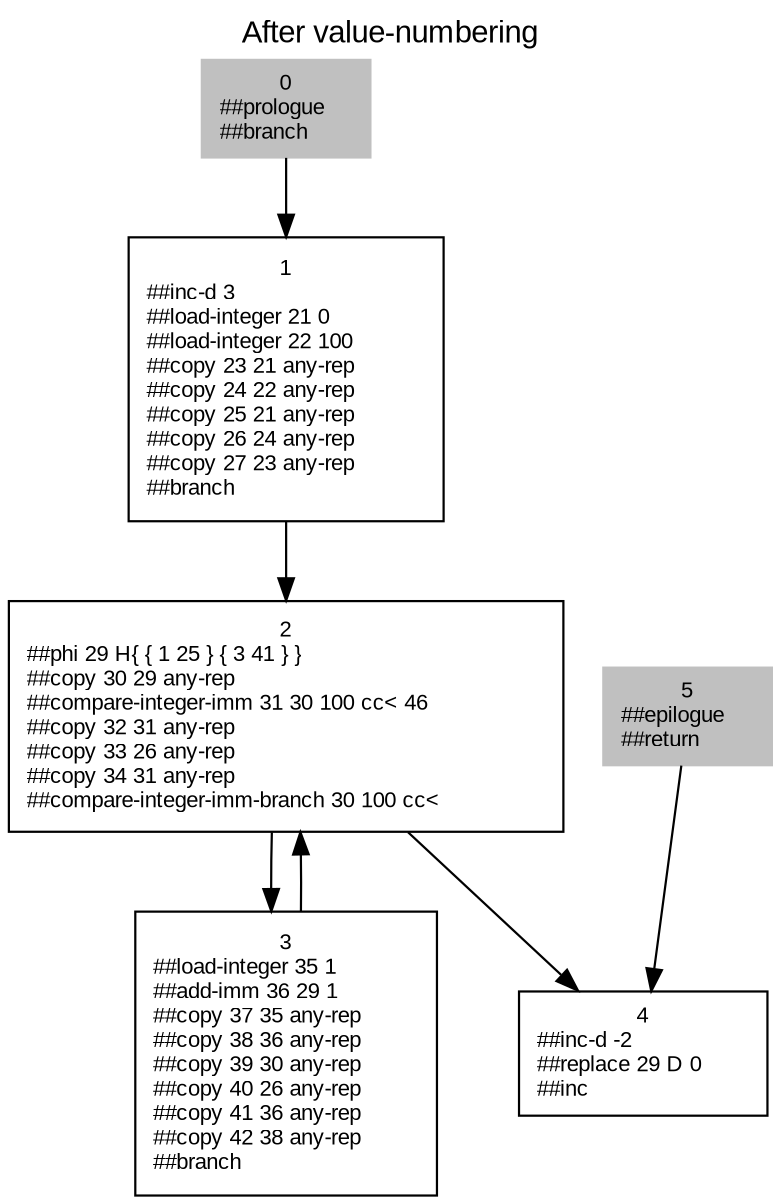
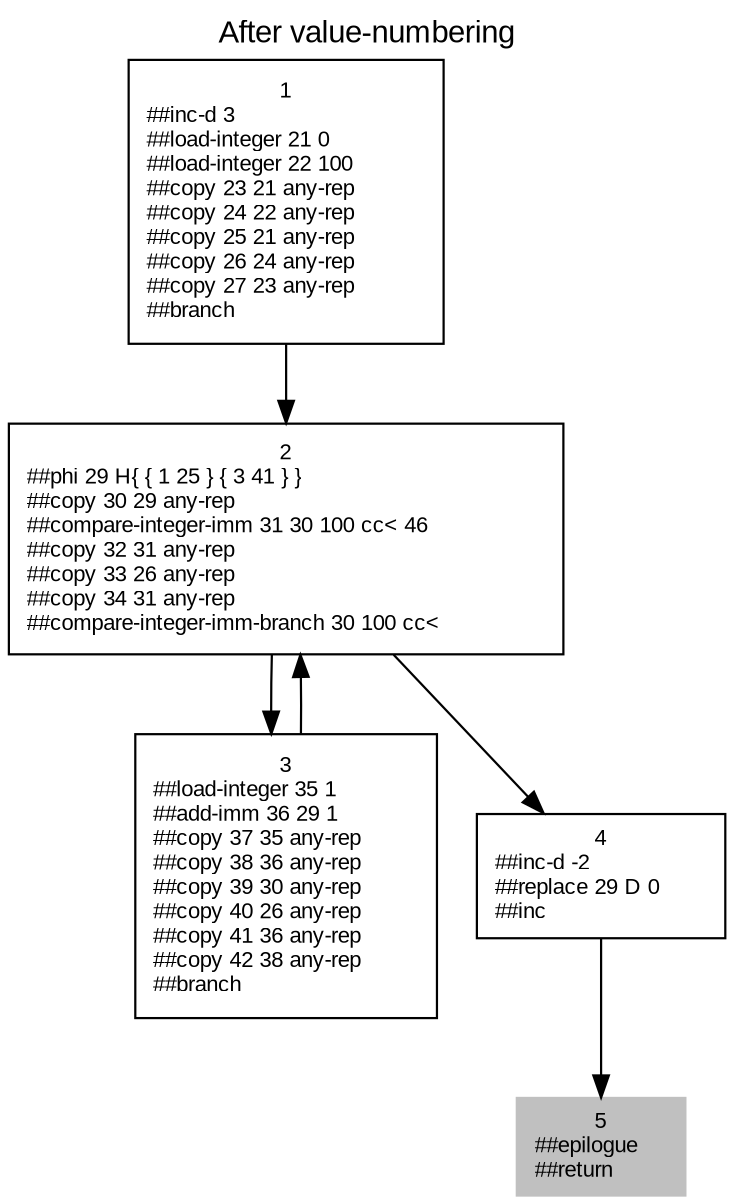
node "0 ##prologue ##branch": removed
edge "5 ##epilogue ##return" -> "4 ##inc-d -2 ##replace 29 D 0 ##inc": reversed
